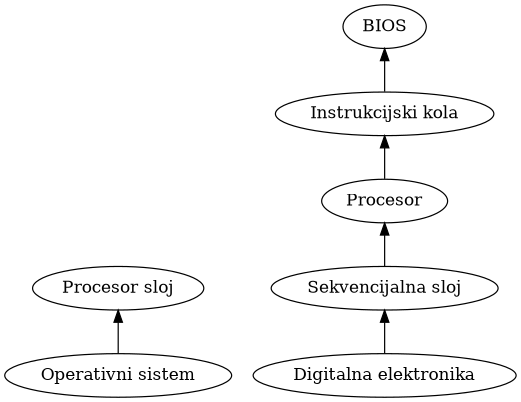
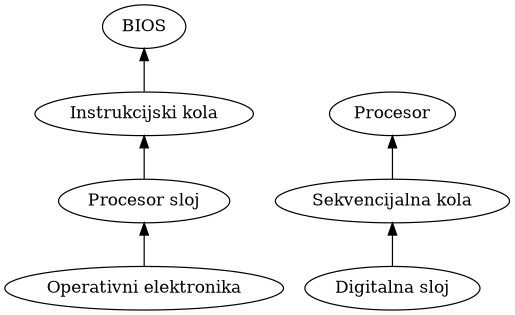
edge "Procesor" -> "Instrukcijski kola": now "Procesor sloj" -> "Instrukcijski kola"
node "Sekvencijalna sloj": label "Sekvencijalna sloj" -> "Sekvencijalna kola"
node "Operativni sistem": label "Operativni sistem" -> "Operativni elektronika"
node "Digitalna elektronika": label "Digitalna elektronika" -> "Digitalna sloj"
